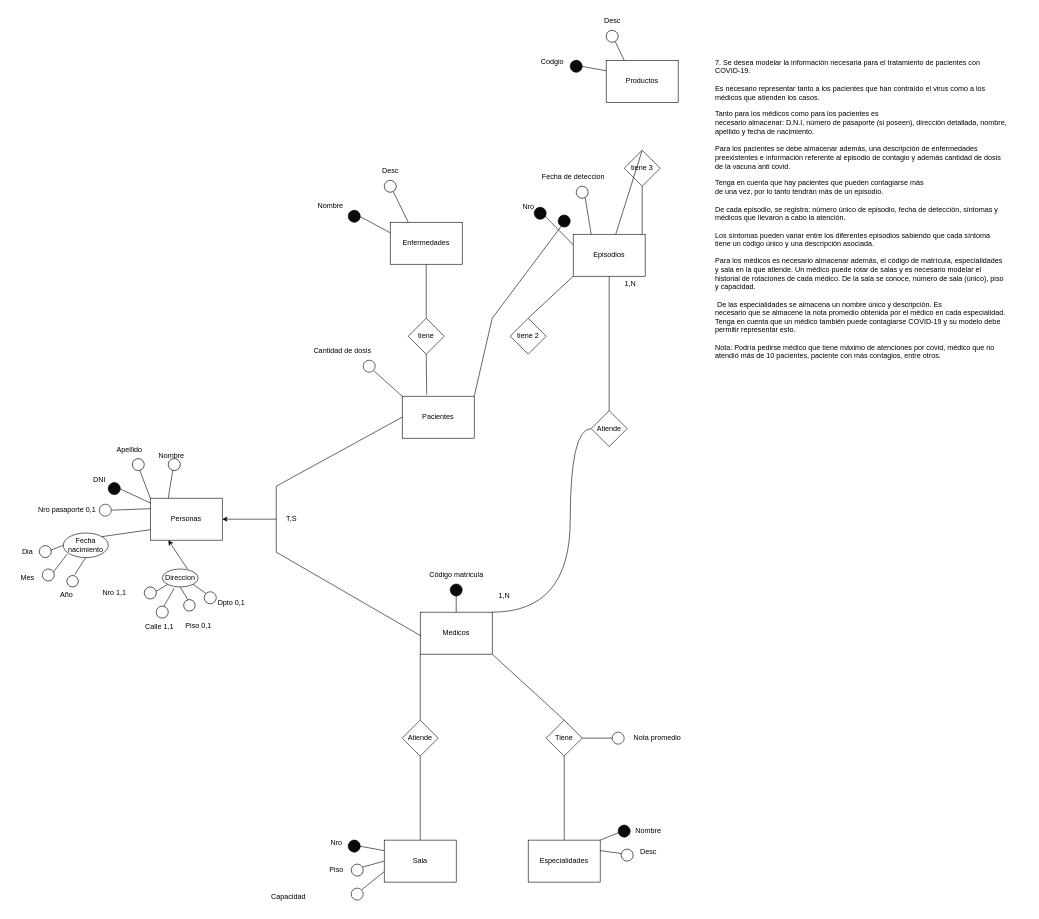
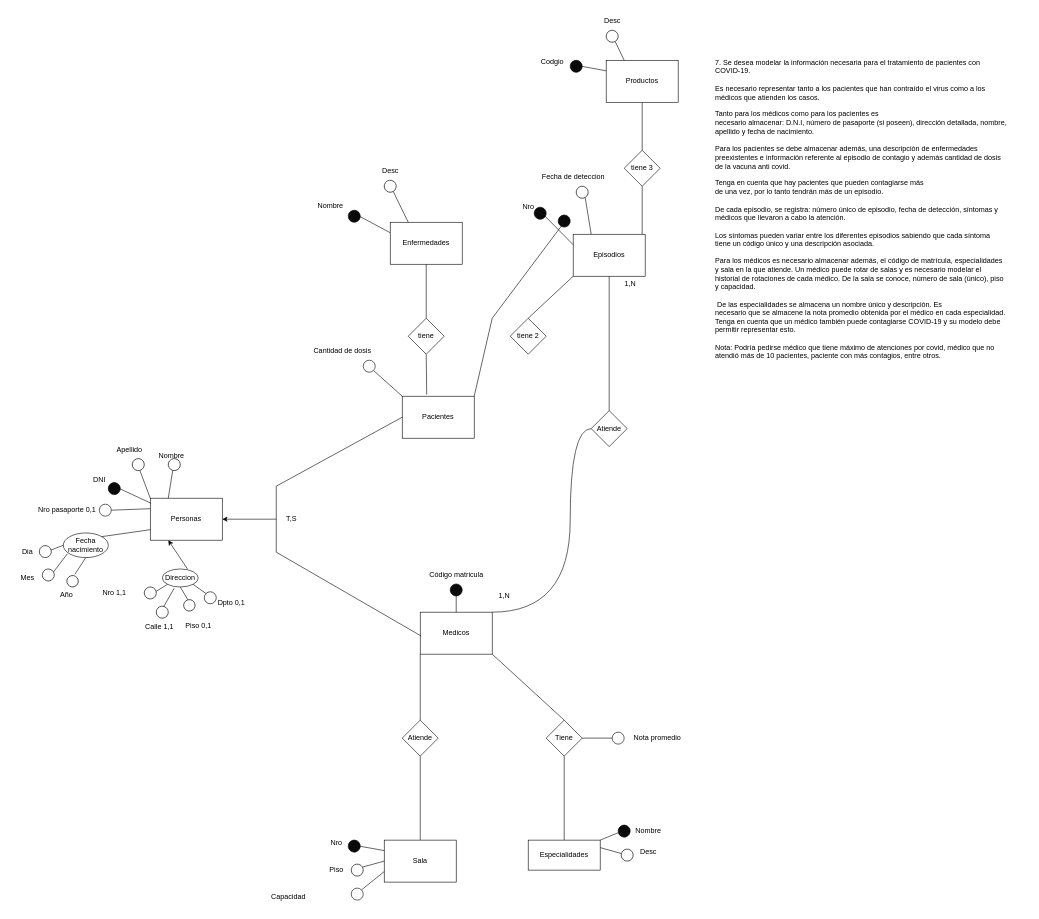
edge "tiene 3" -- "Episodios": now "tiene 3" -- "Productos"
node "Especialidades": size 72x42 -> 72x30
